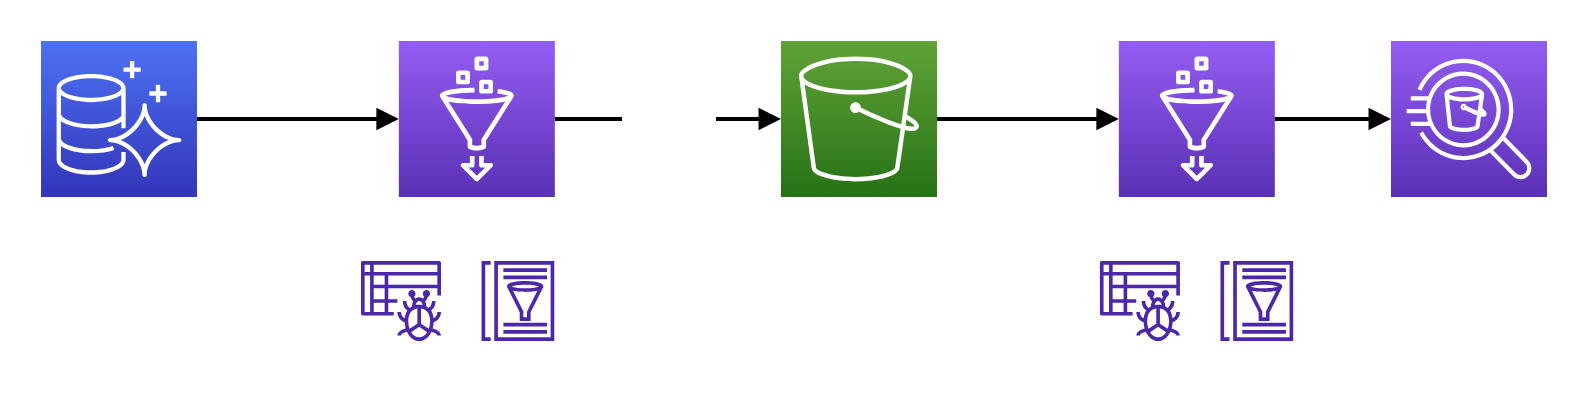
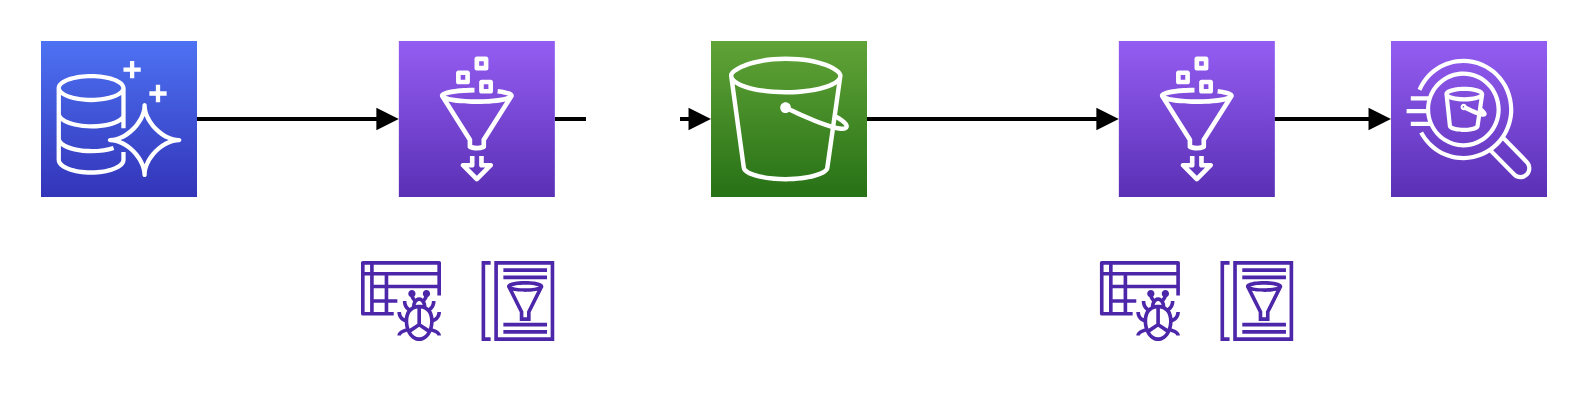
node "S3 Bucket": moved (859, 119) -> (789, 119)
